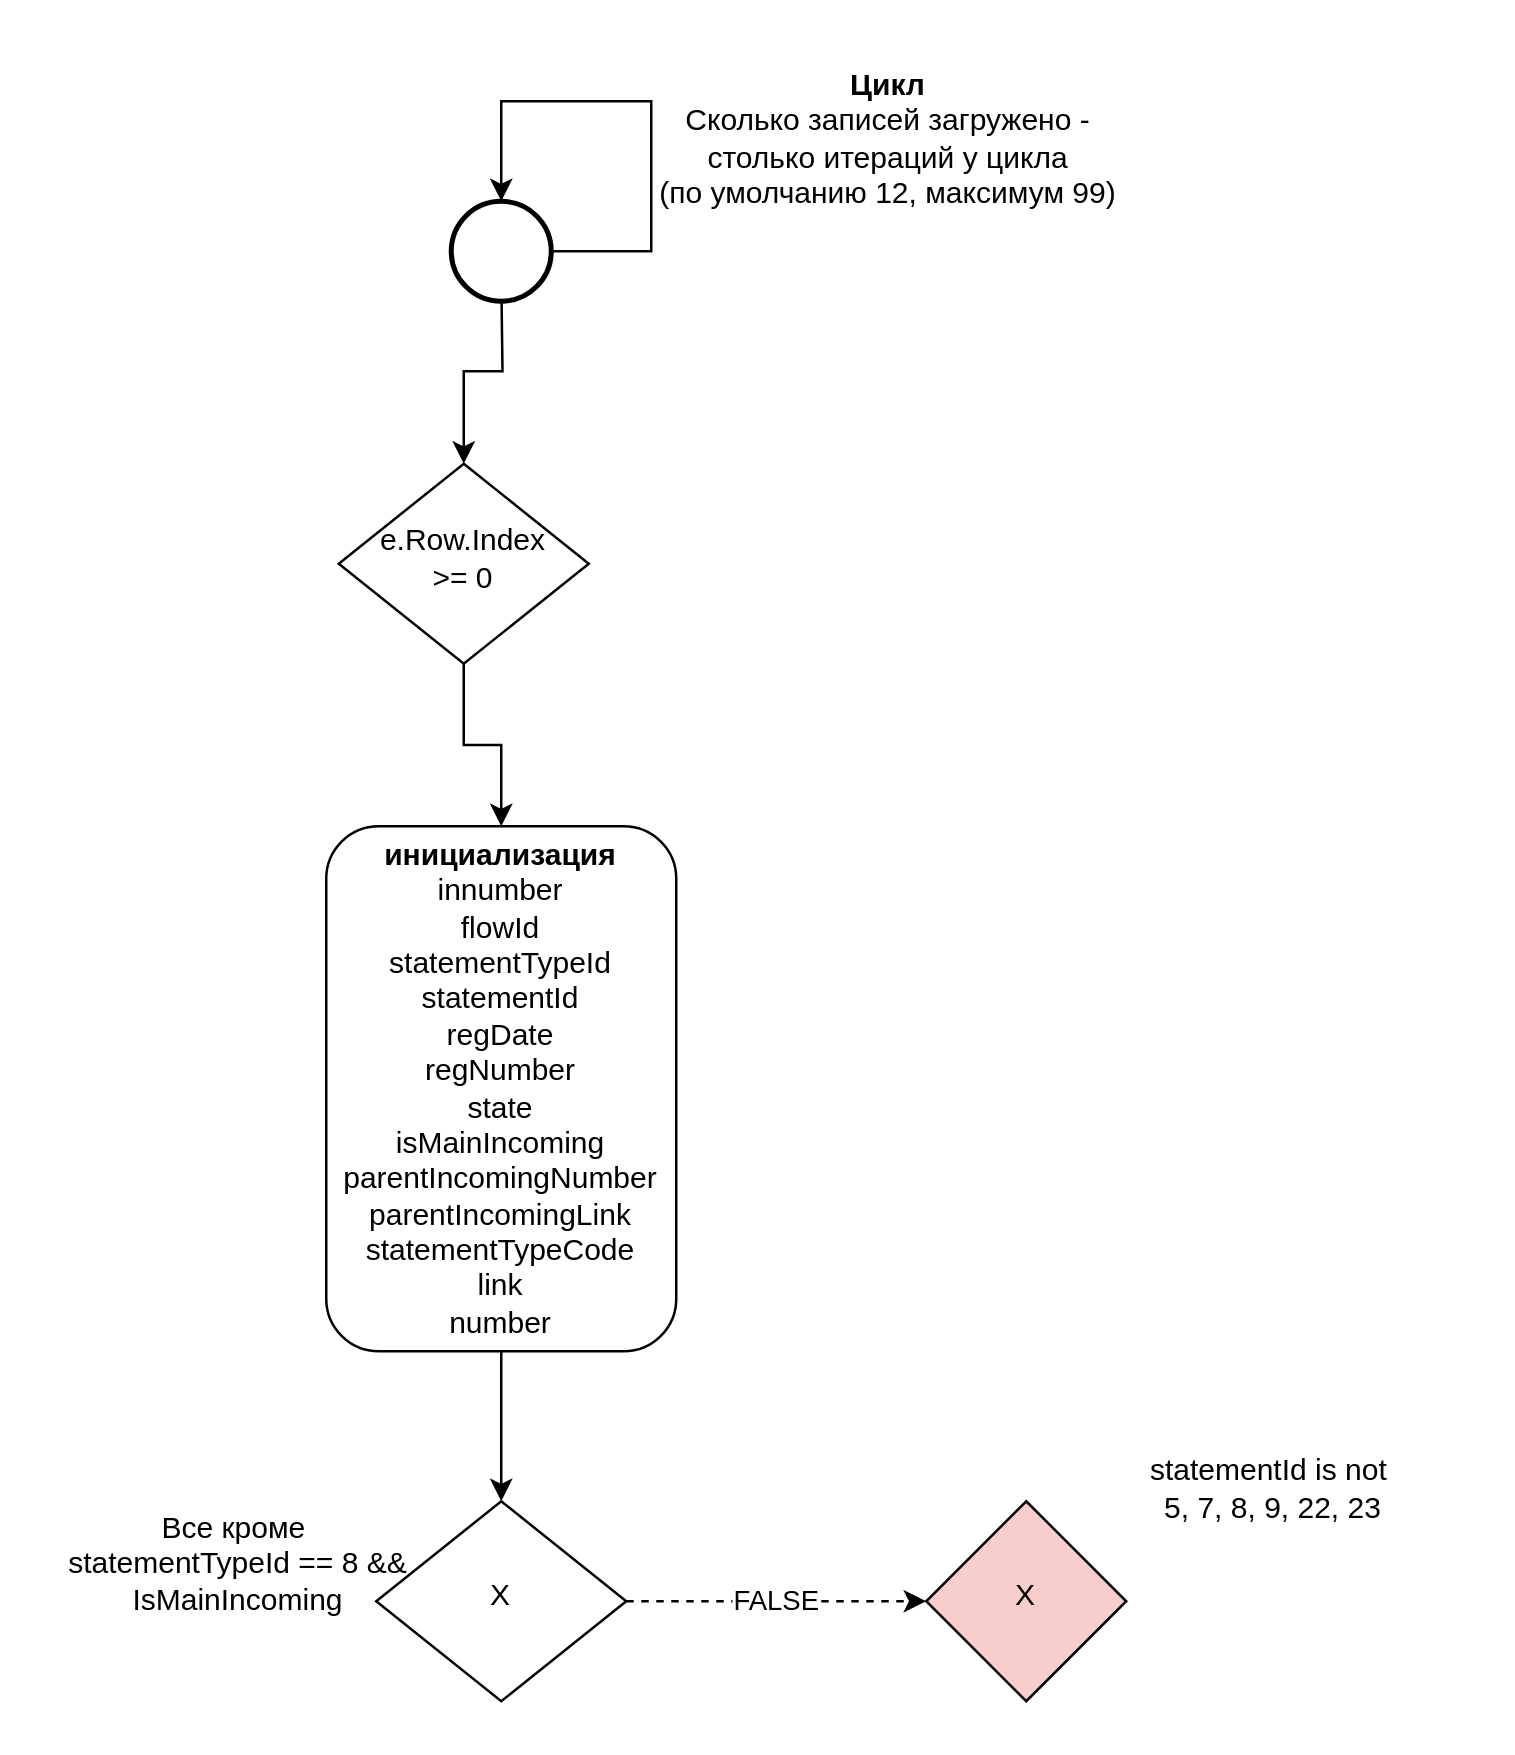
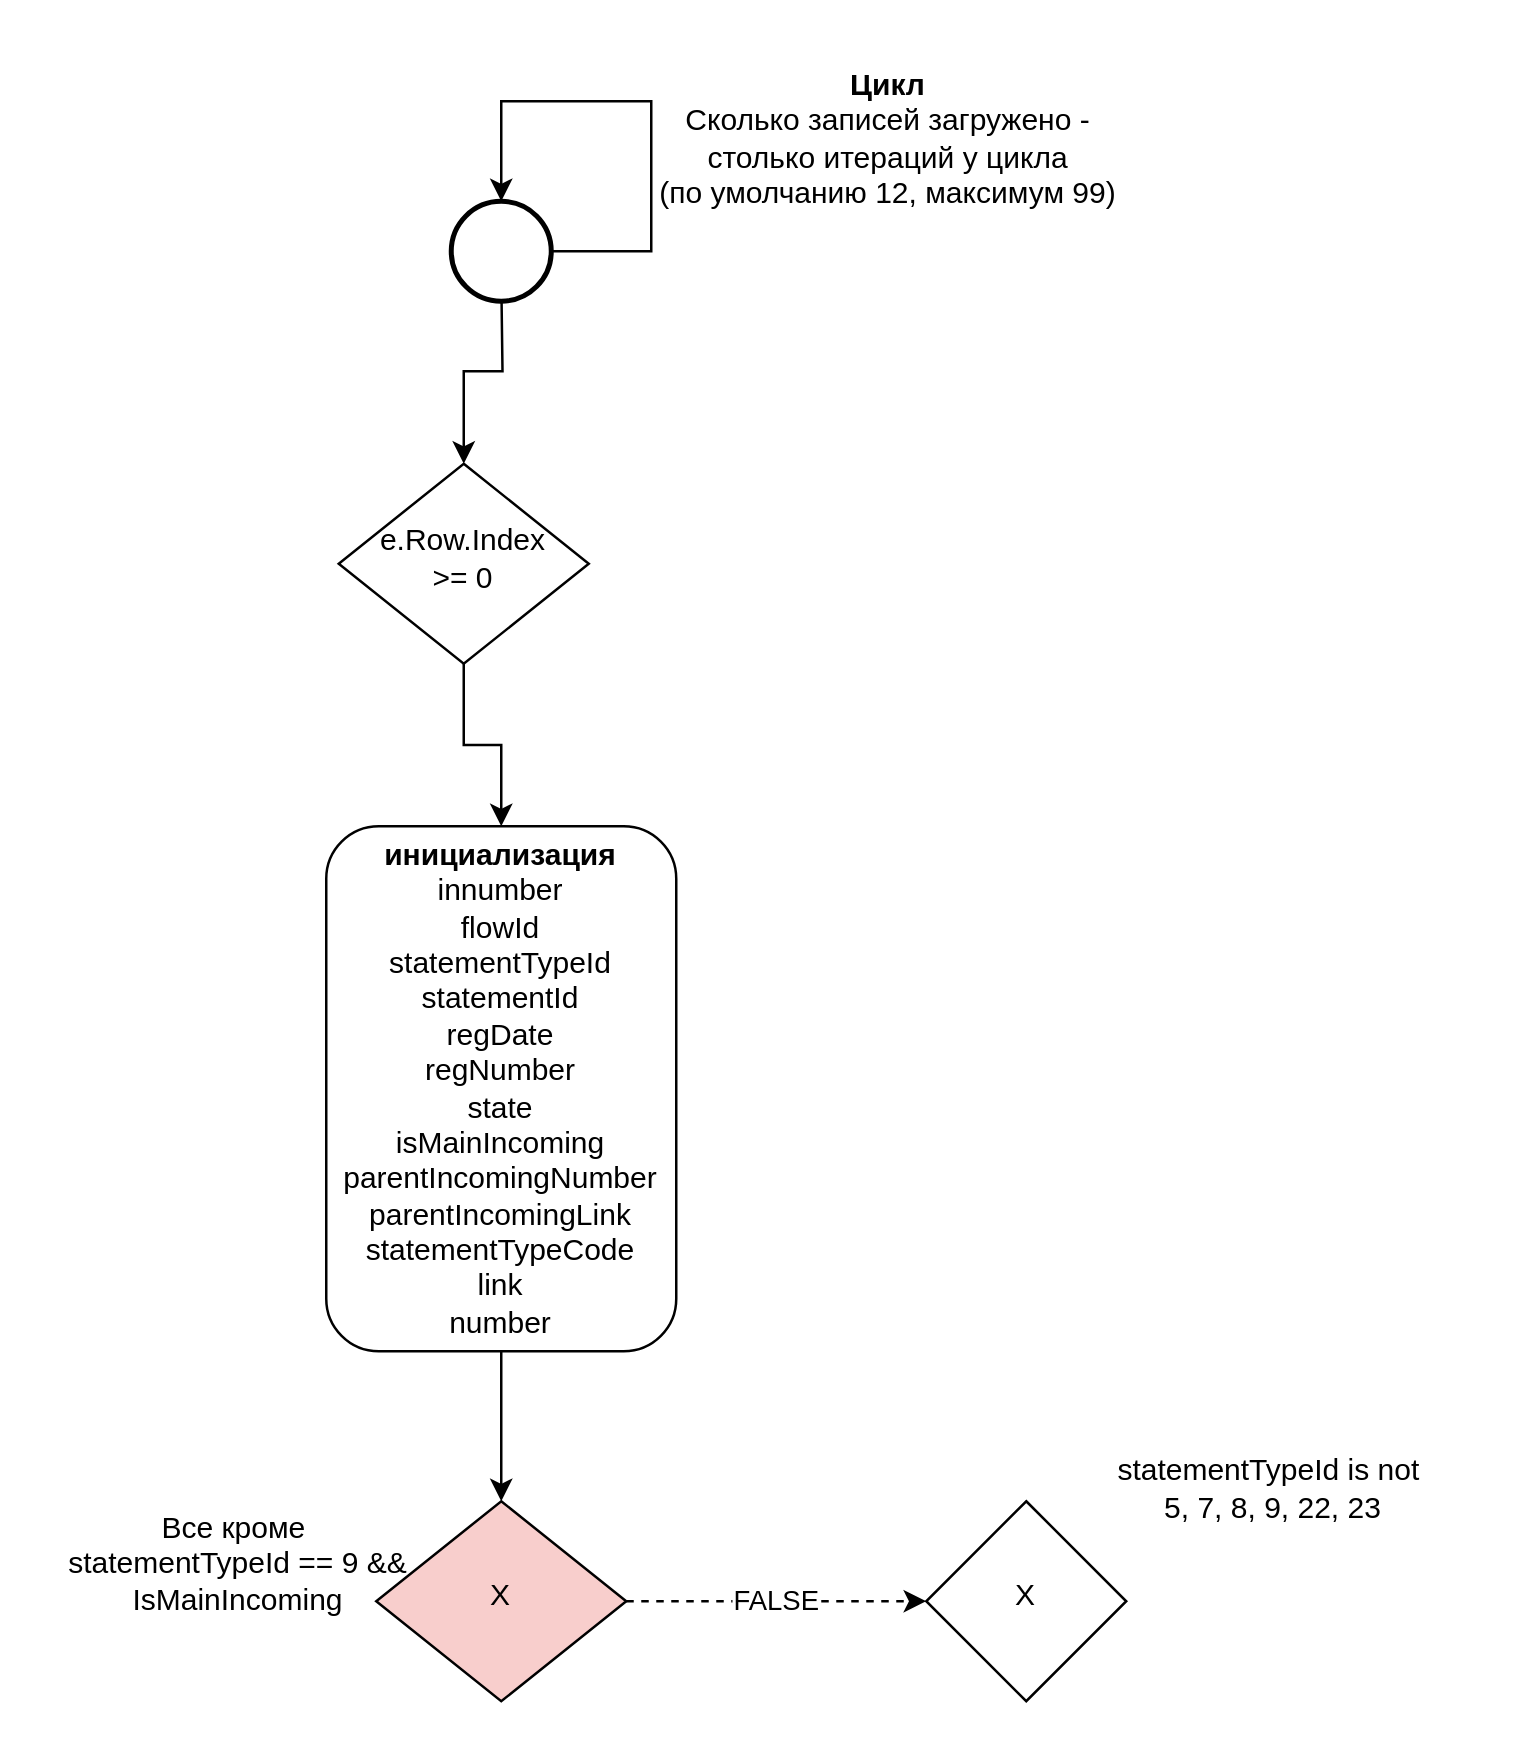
node "statementId is not 5, 7, 8, 9, 22, 23": label "statementId is not 5, 7, 8, 9, 22, 23" -> "statementTypeId is not 5, 7, 8, 9, 22, 23"
node "Все кроме statementTypeId == 8 && IsMainIncoming": label "Все кроме statementTypeId == 8 && IsMainIncoming" -> "Все кроме statementTypeId == 9 && IsMainIncoming"
node "Х": fillcolor #ffffff -> #f8cecc
node "X": fillcolor #f8cecc -> #ffffff
